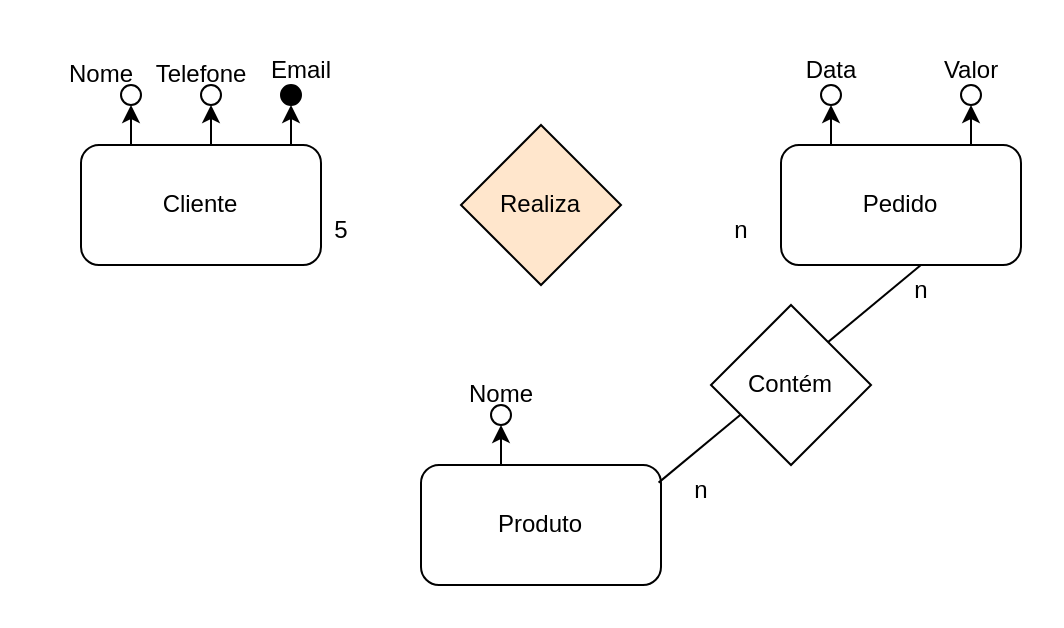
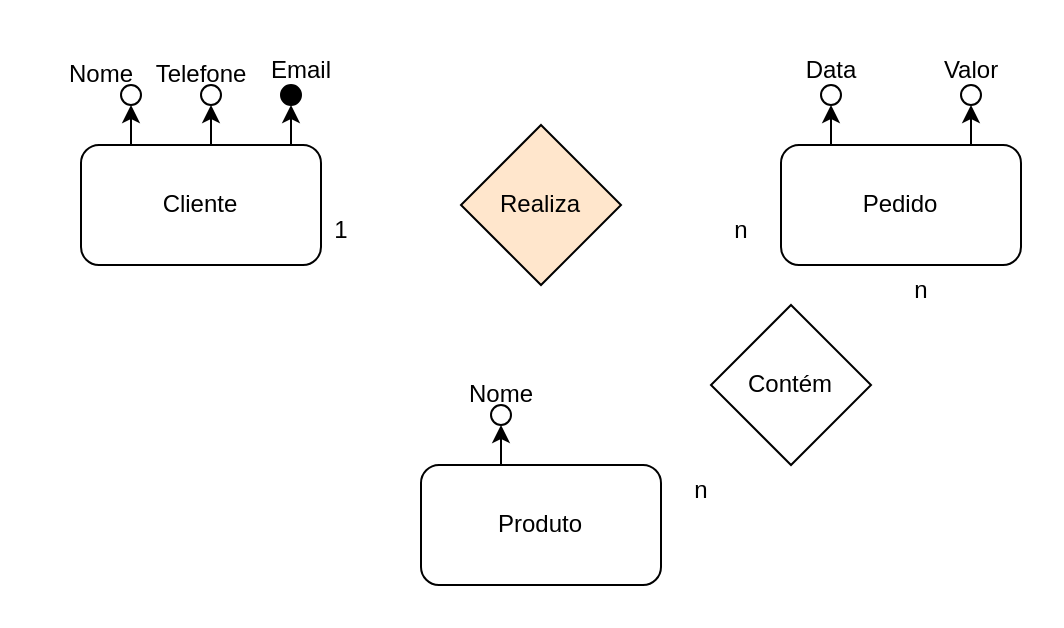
node "5": label "5" -> "1"
edge "Pedido" -- "Produto": removed
